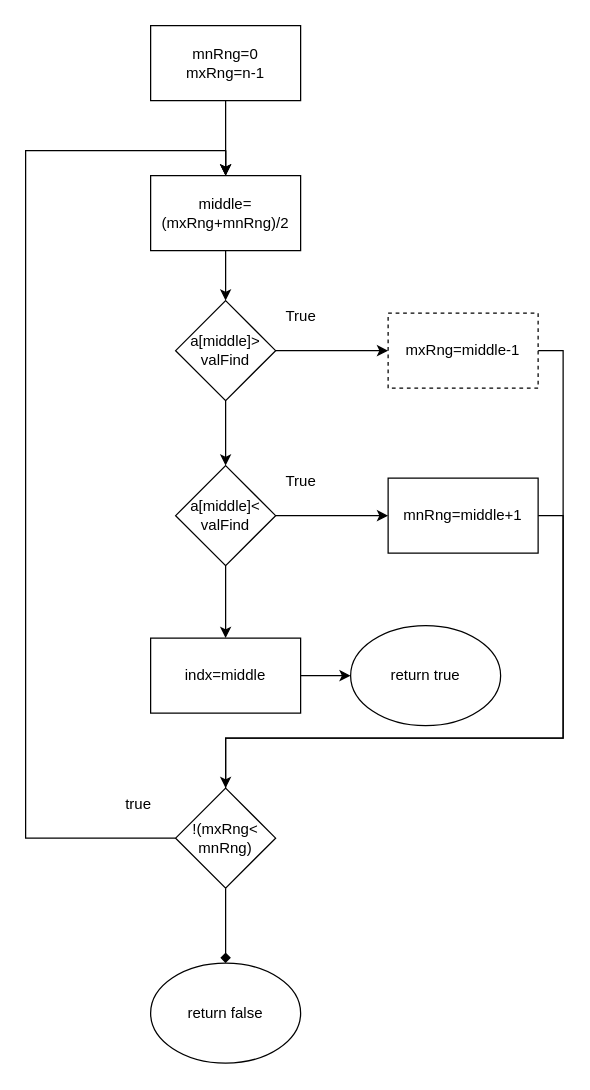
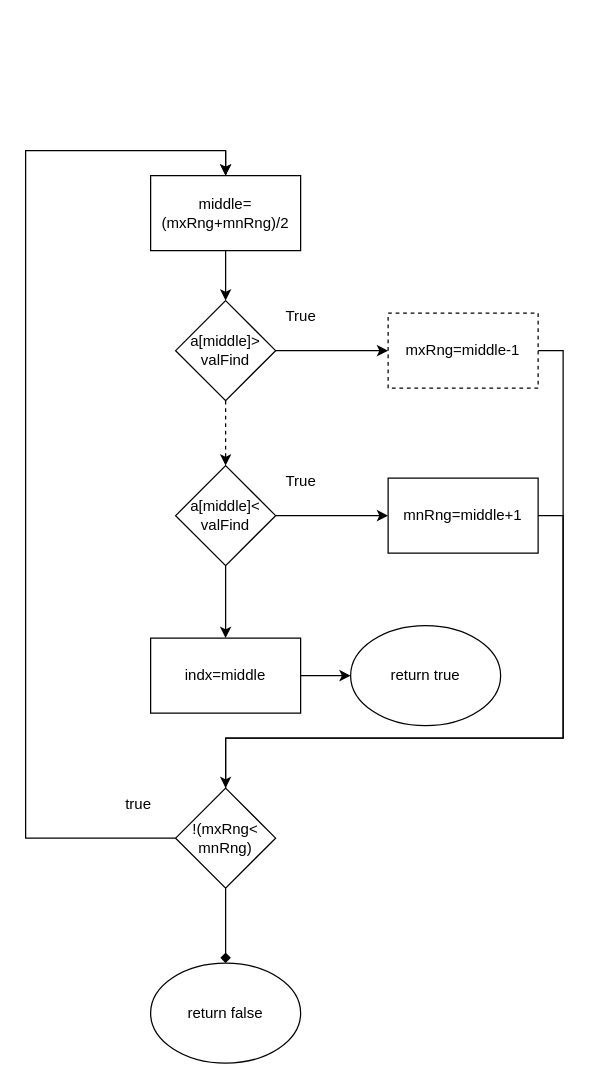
node "mnRng=0 mxRng=n-1": removed
edge "mnRng=0 mxRng=n-1" -> "middle= (mxRng+mnRng)/2": removed
edge "a[middle]> valFind" -> "a[middle]< valFind": style solid -> dashed
